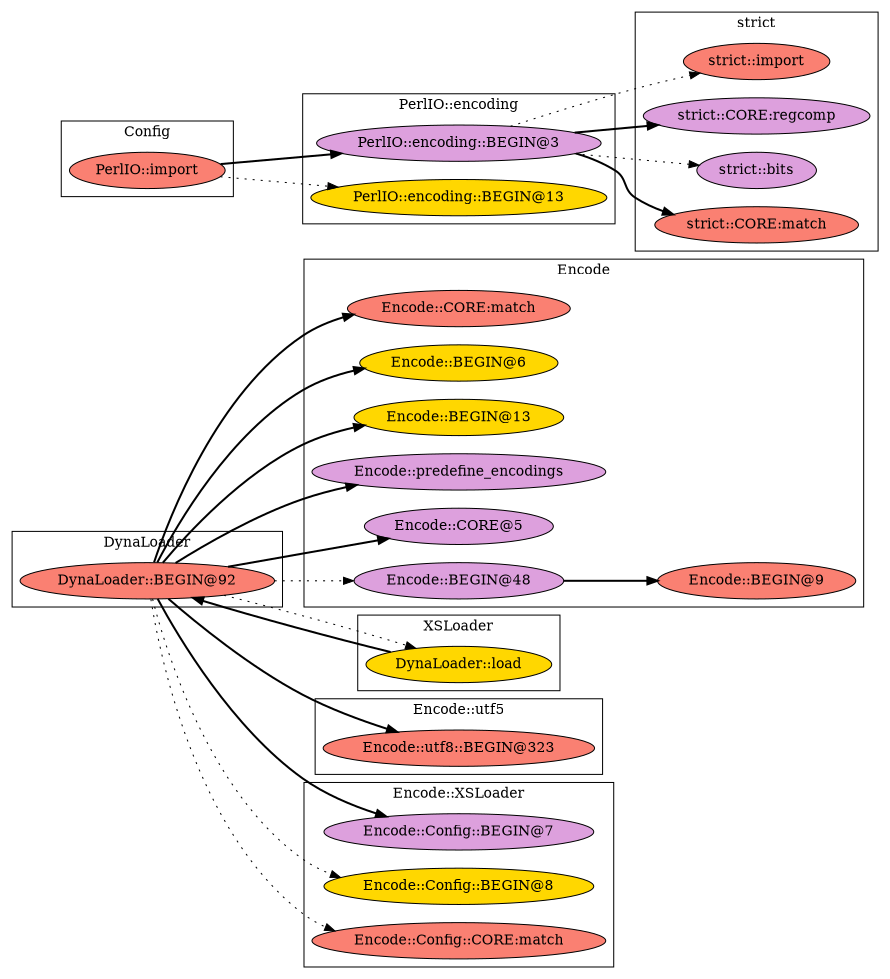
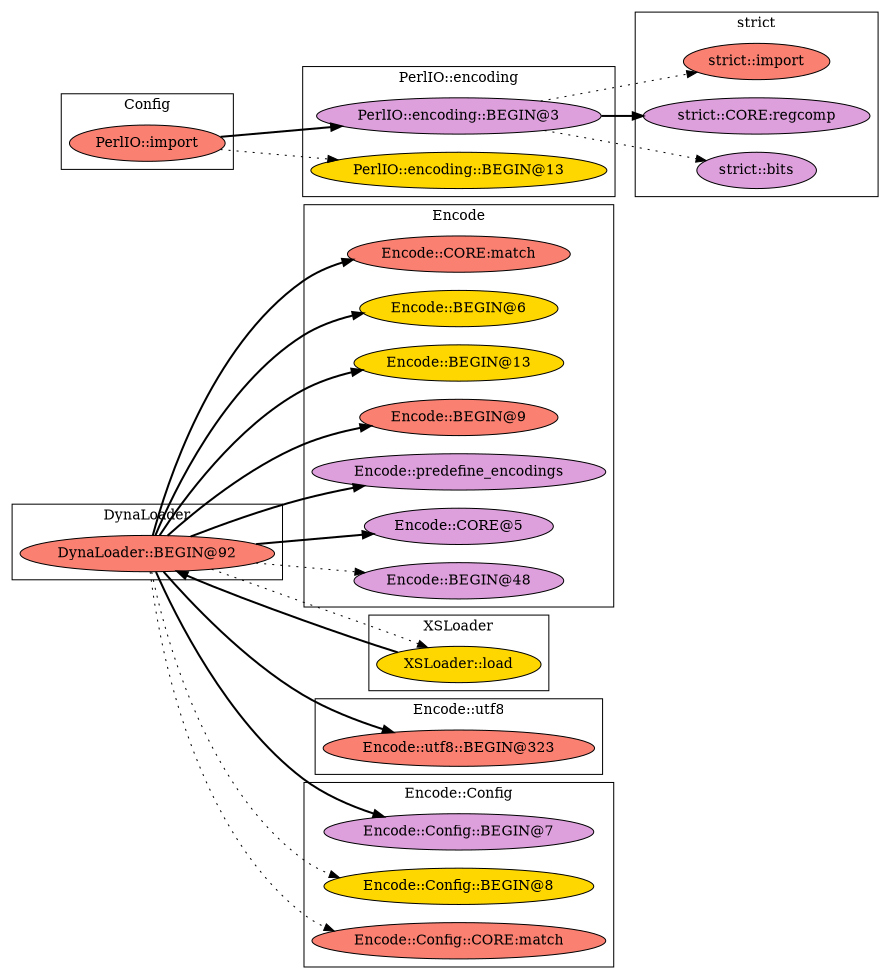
node "strict::CORE:match": removed
edge "Encode::BEGIN@48" -> "Encode::BEGIN@9": now "DynaLoader::BEGIN@92" -> "Encode::BEGIN@9"
node "DynaLoader::load": label "DynaLoader::load" -> "XSLoader::load"
cluster "Encode::utf5": label "Encode::utf5" -> "Encode::utf8"
cluster "Encode::XSLoader": label "Encode::XSLoader" -> "Encode::Config"
